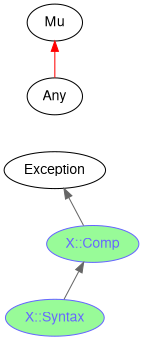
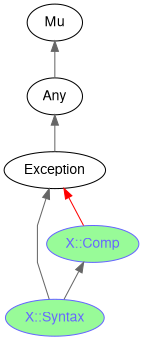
edge "Any" -> "Mu": color red -> gray40
edge "Exception" -> "Any": added
edge "X::Comp" -> "Exception": color gray40 -> red
edge "X::Syntax" -> "Exception": added
